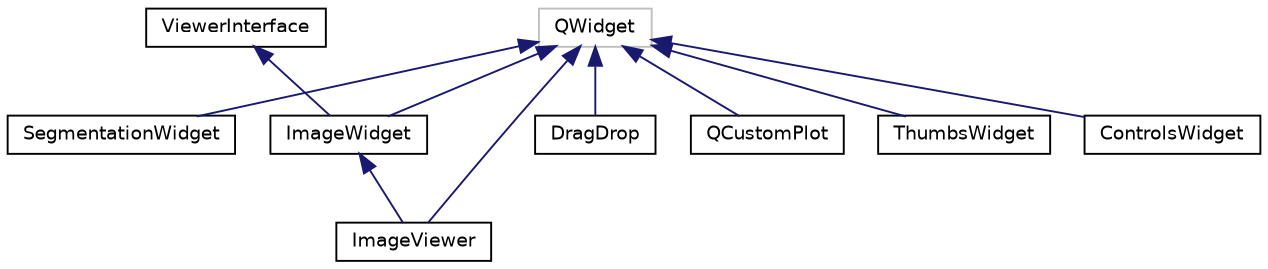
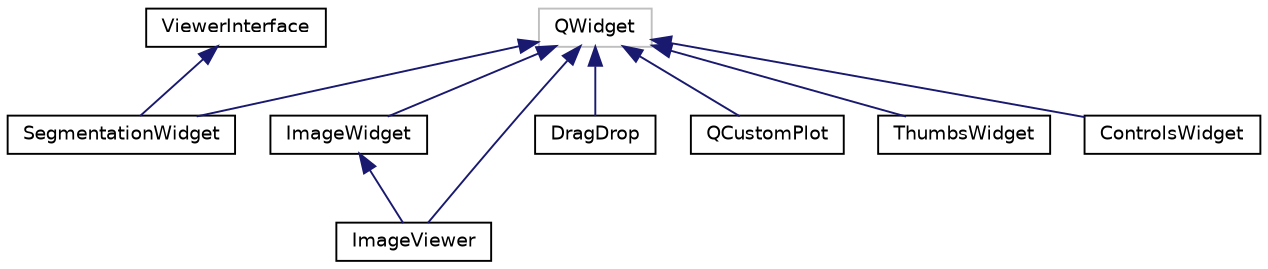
edge "ImageWidget" -> "ViewerInterface": now "SegmentationWidget" -> "ViewerInterface"
